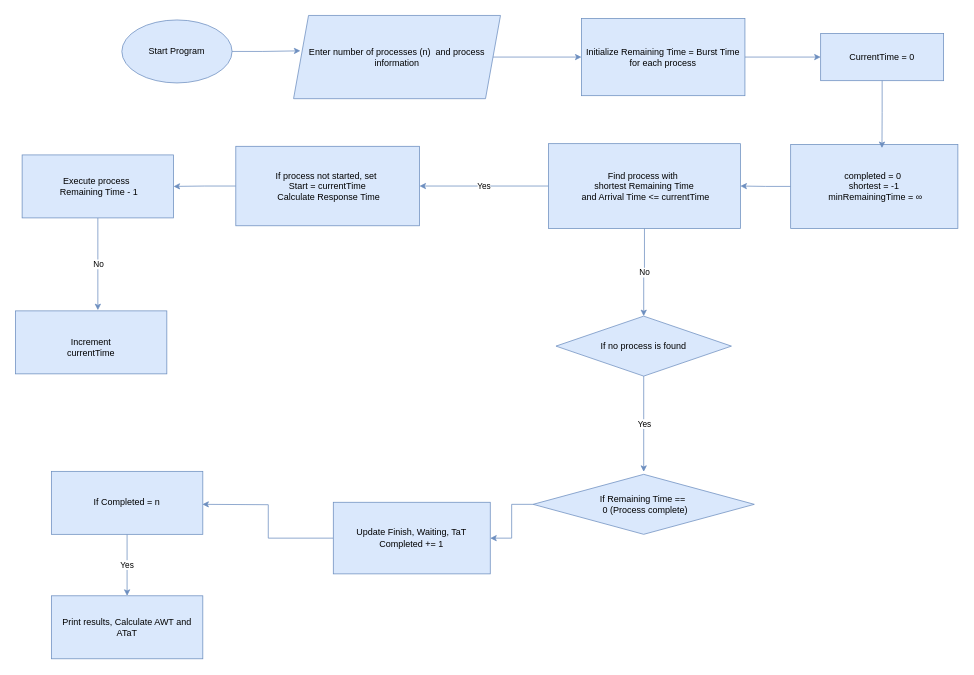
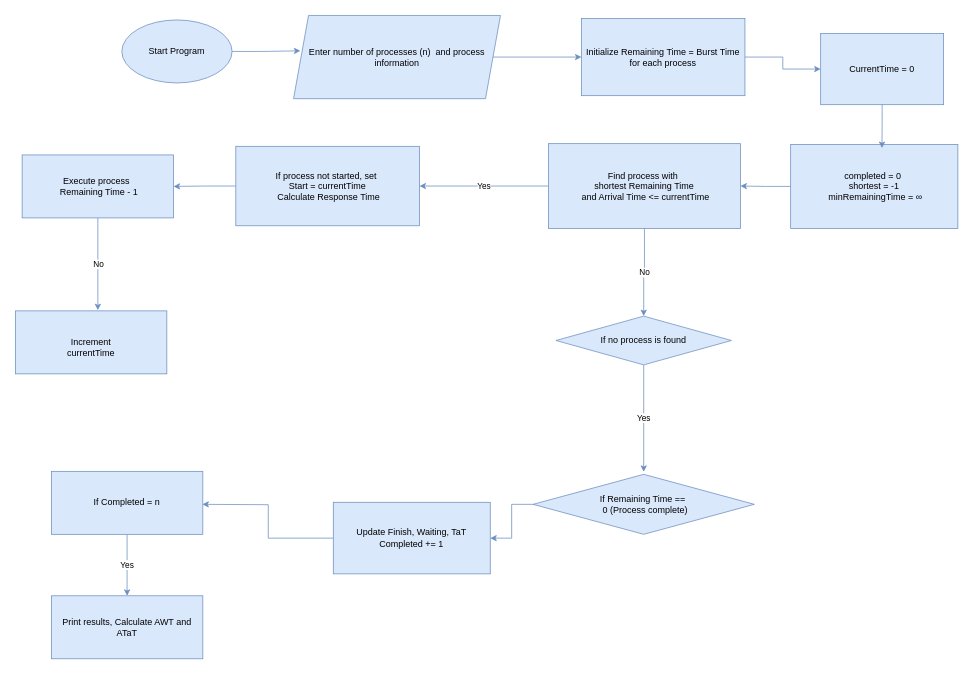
node "CurrentTime = 0": size 123x47 -> 123x71
node "If no process is found": size 176x60 -> 176x49
